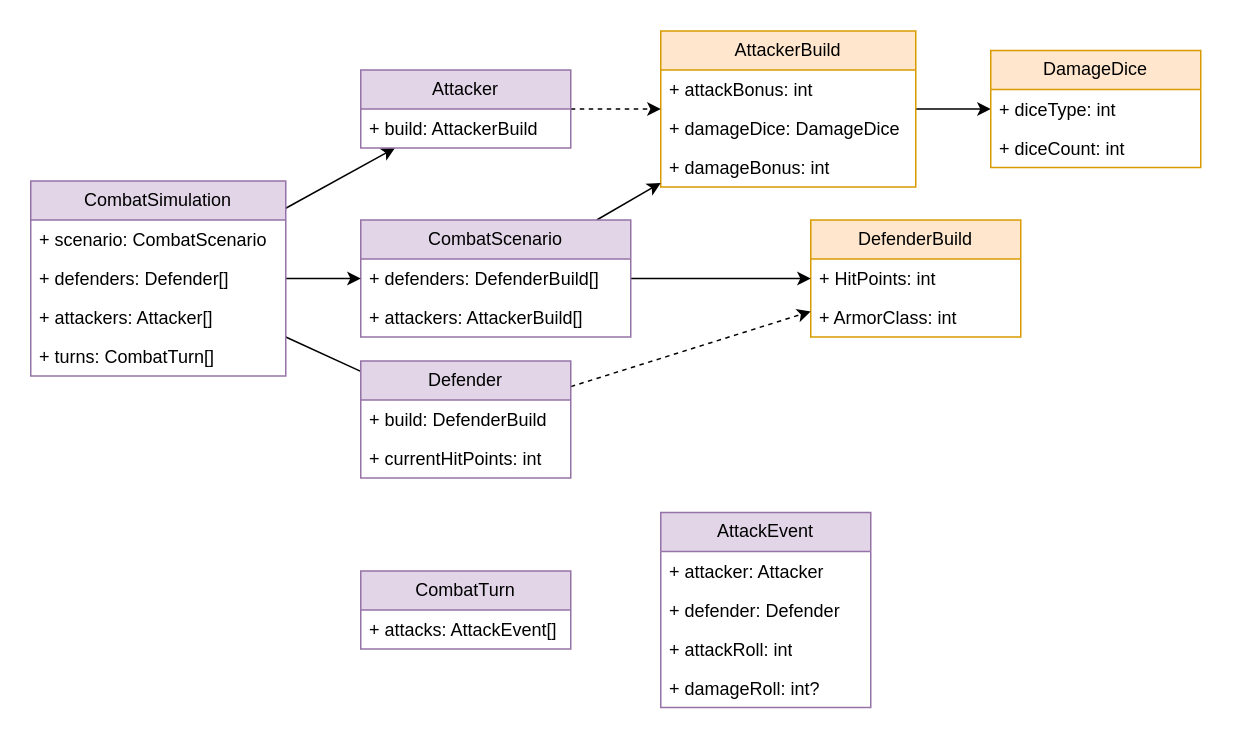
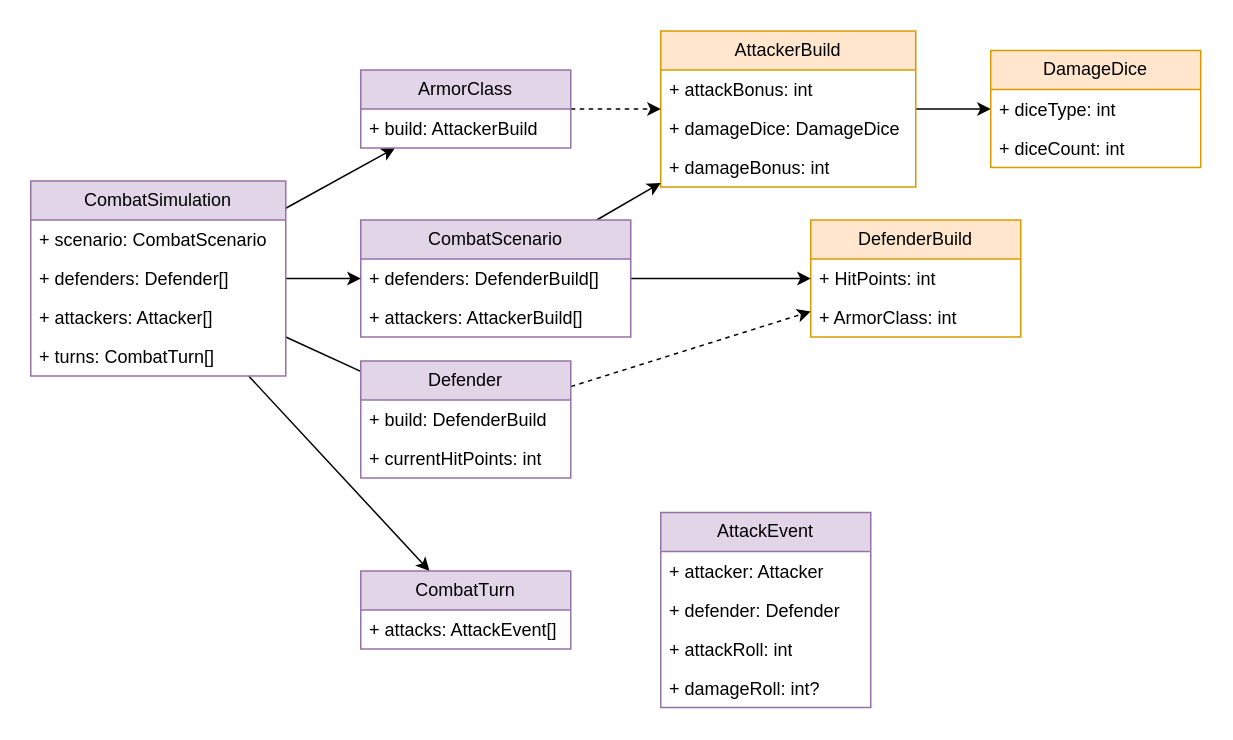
node "Attacker": label "Attacker" -> "ArmorClass"
edge "CombatSimulation" -> "CombatTurn": added
